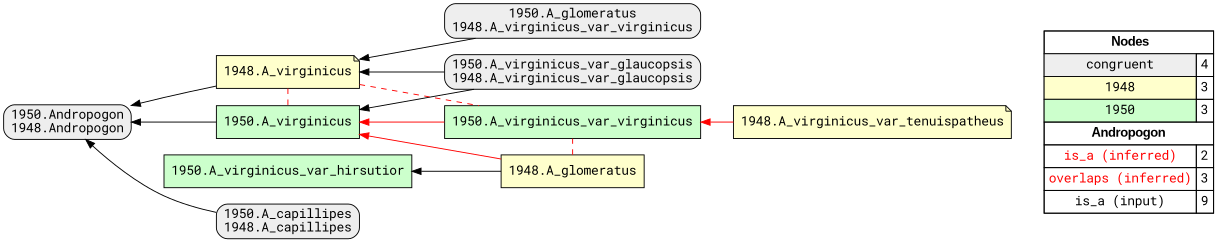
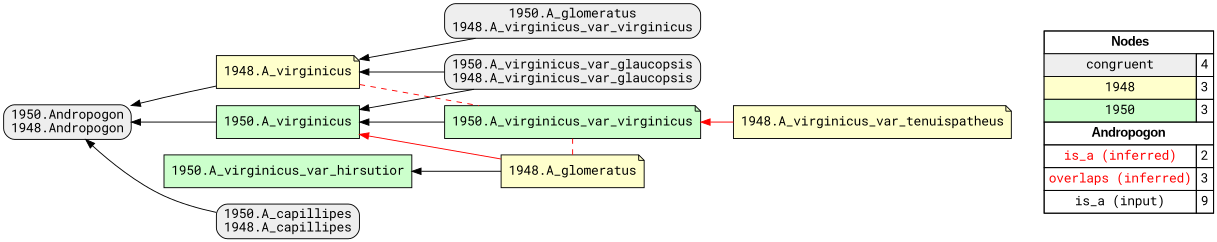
edge "1948.A_virginicus" -- "1950.A_virginicus": removed
edge "1950.A_virginicus_var_virginicus" -> "1950.A_virginicus": color #ff0000 -> #000000
node "1950.A_virginicus_var_virginicus": shape box -> note
node "1948.A_glomeratus": shape box -> note
